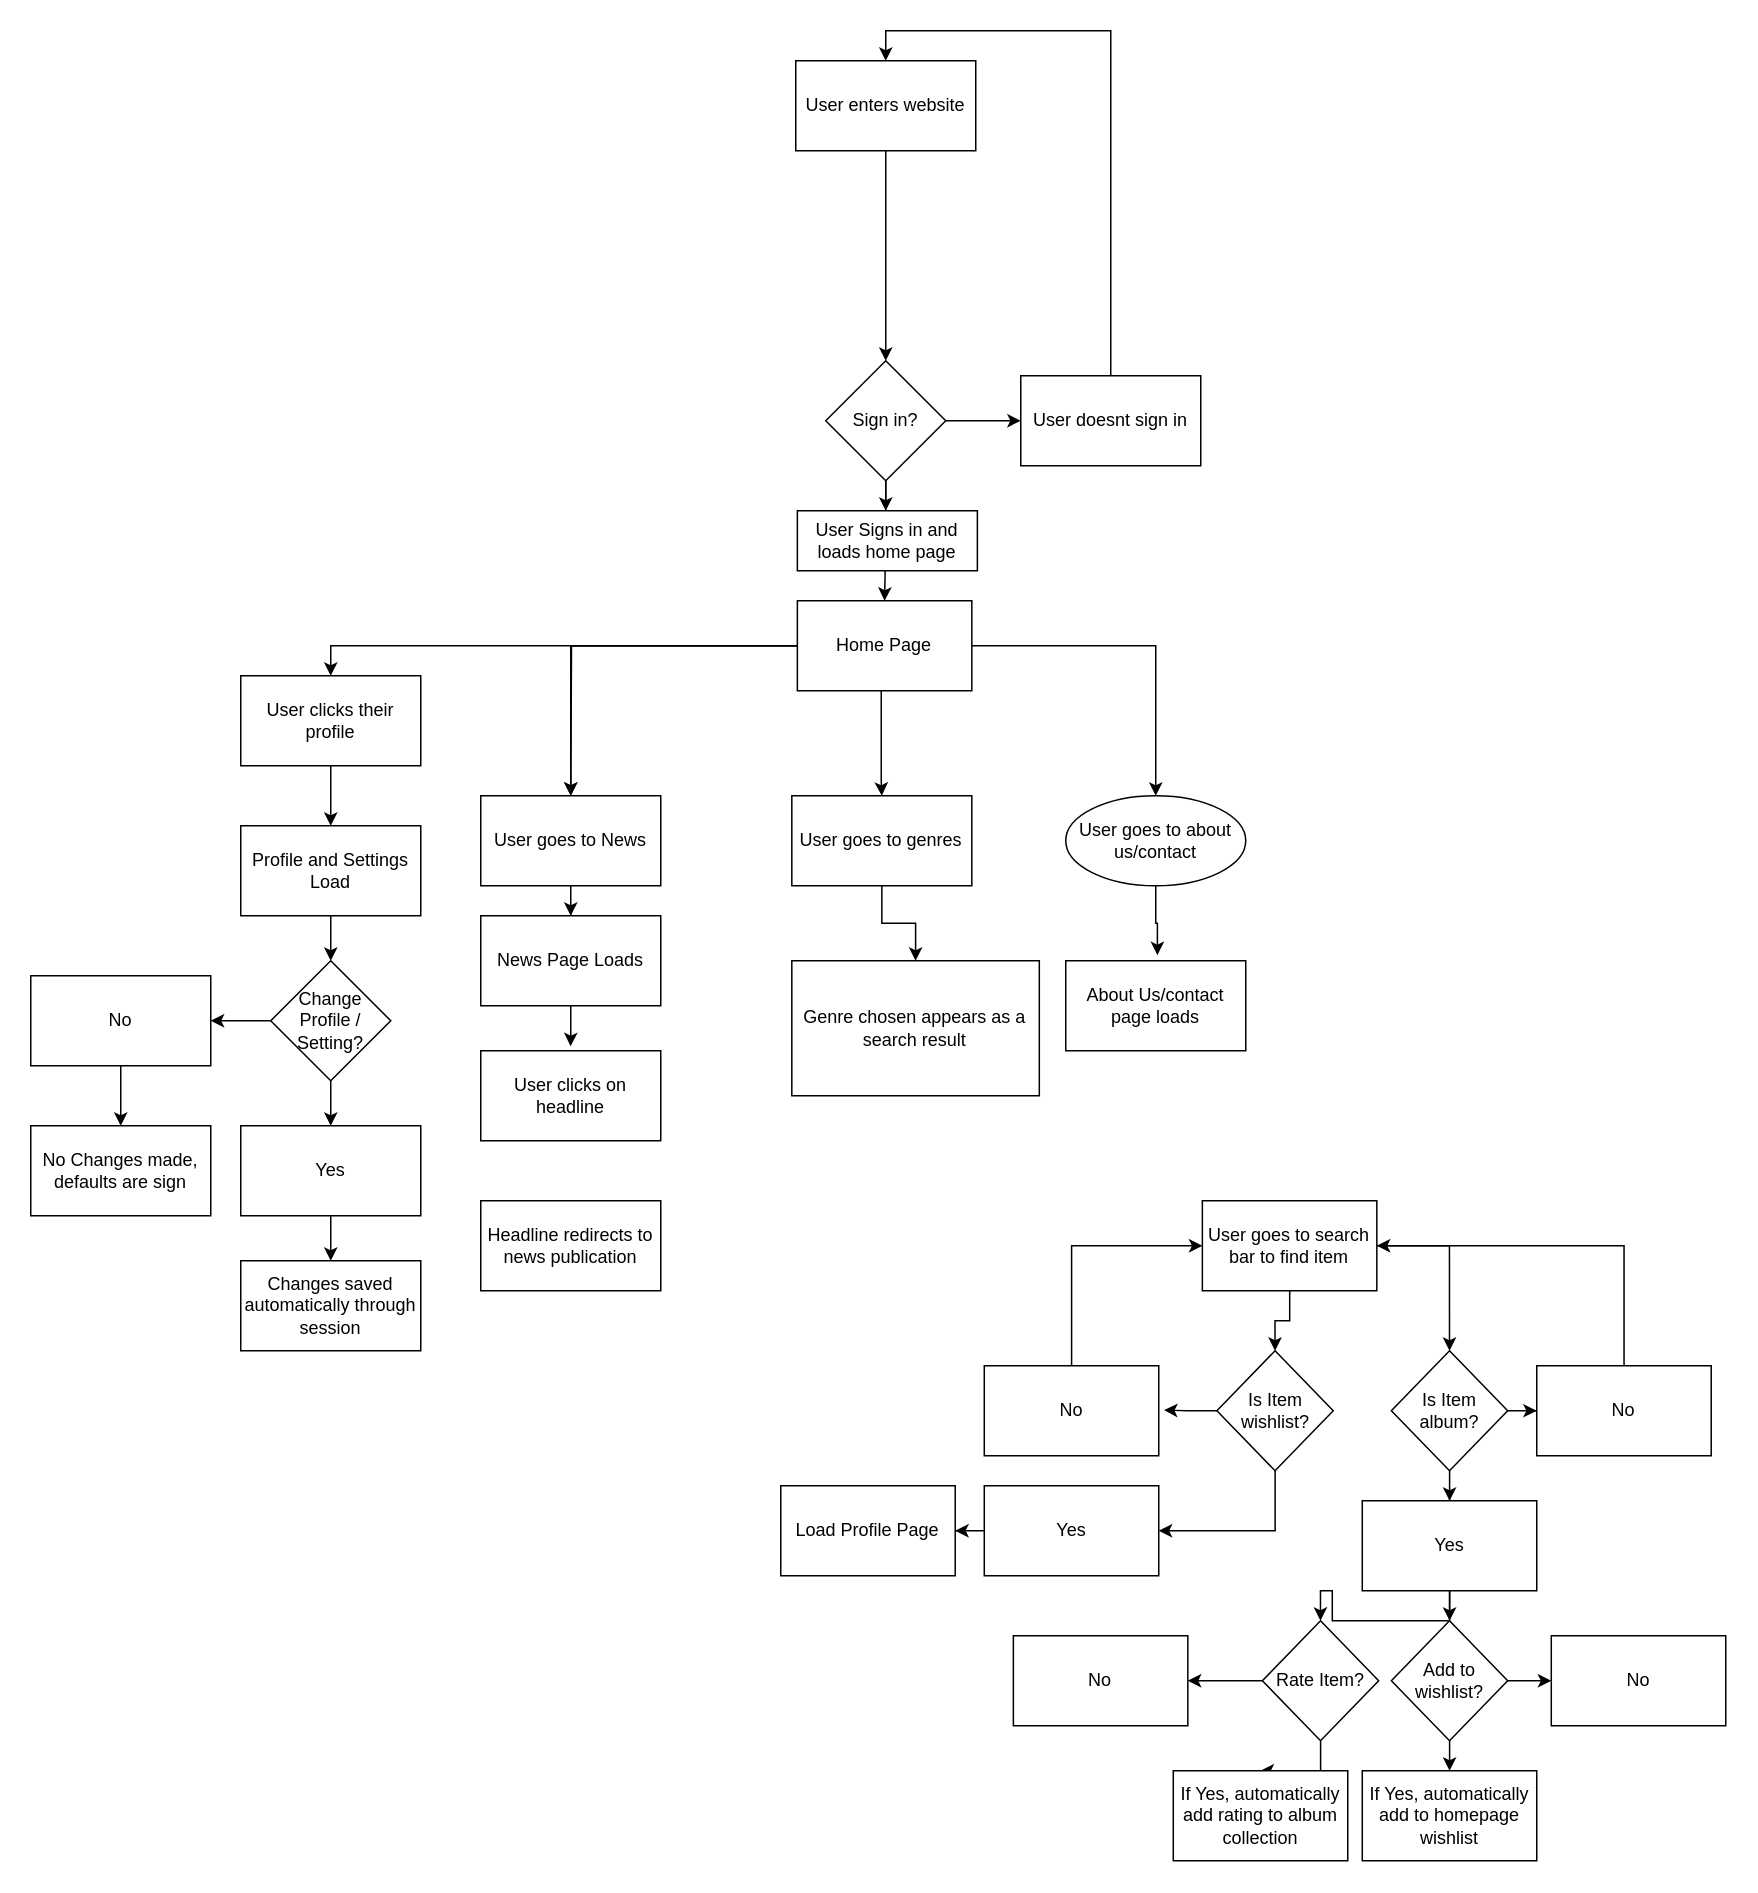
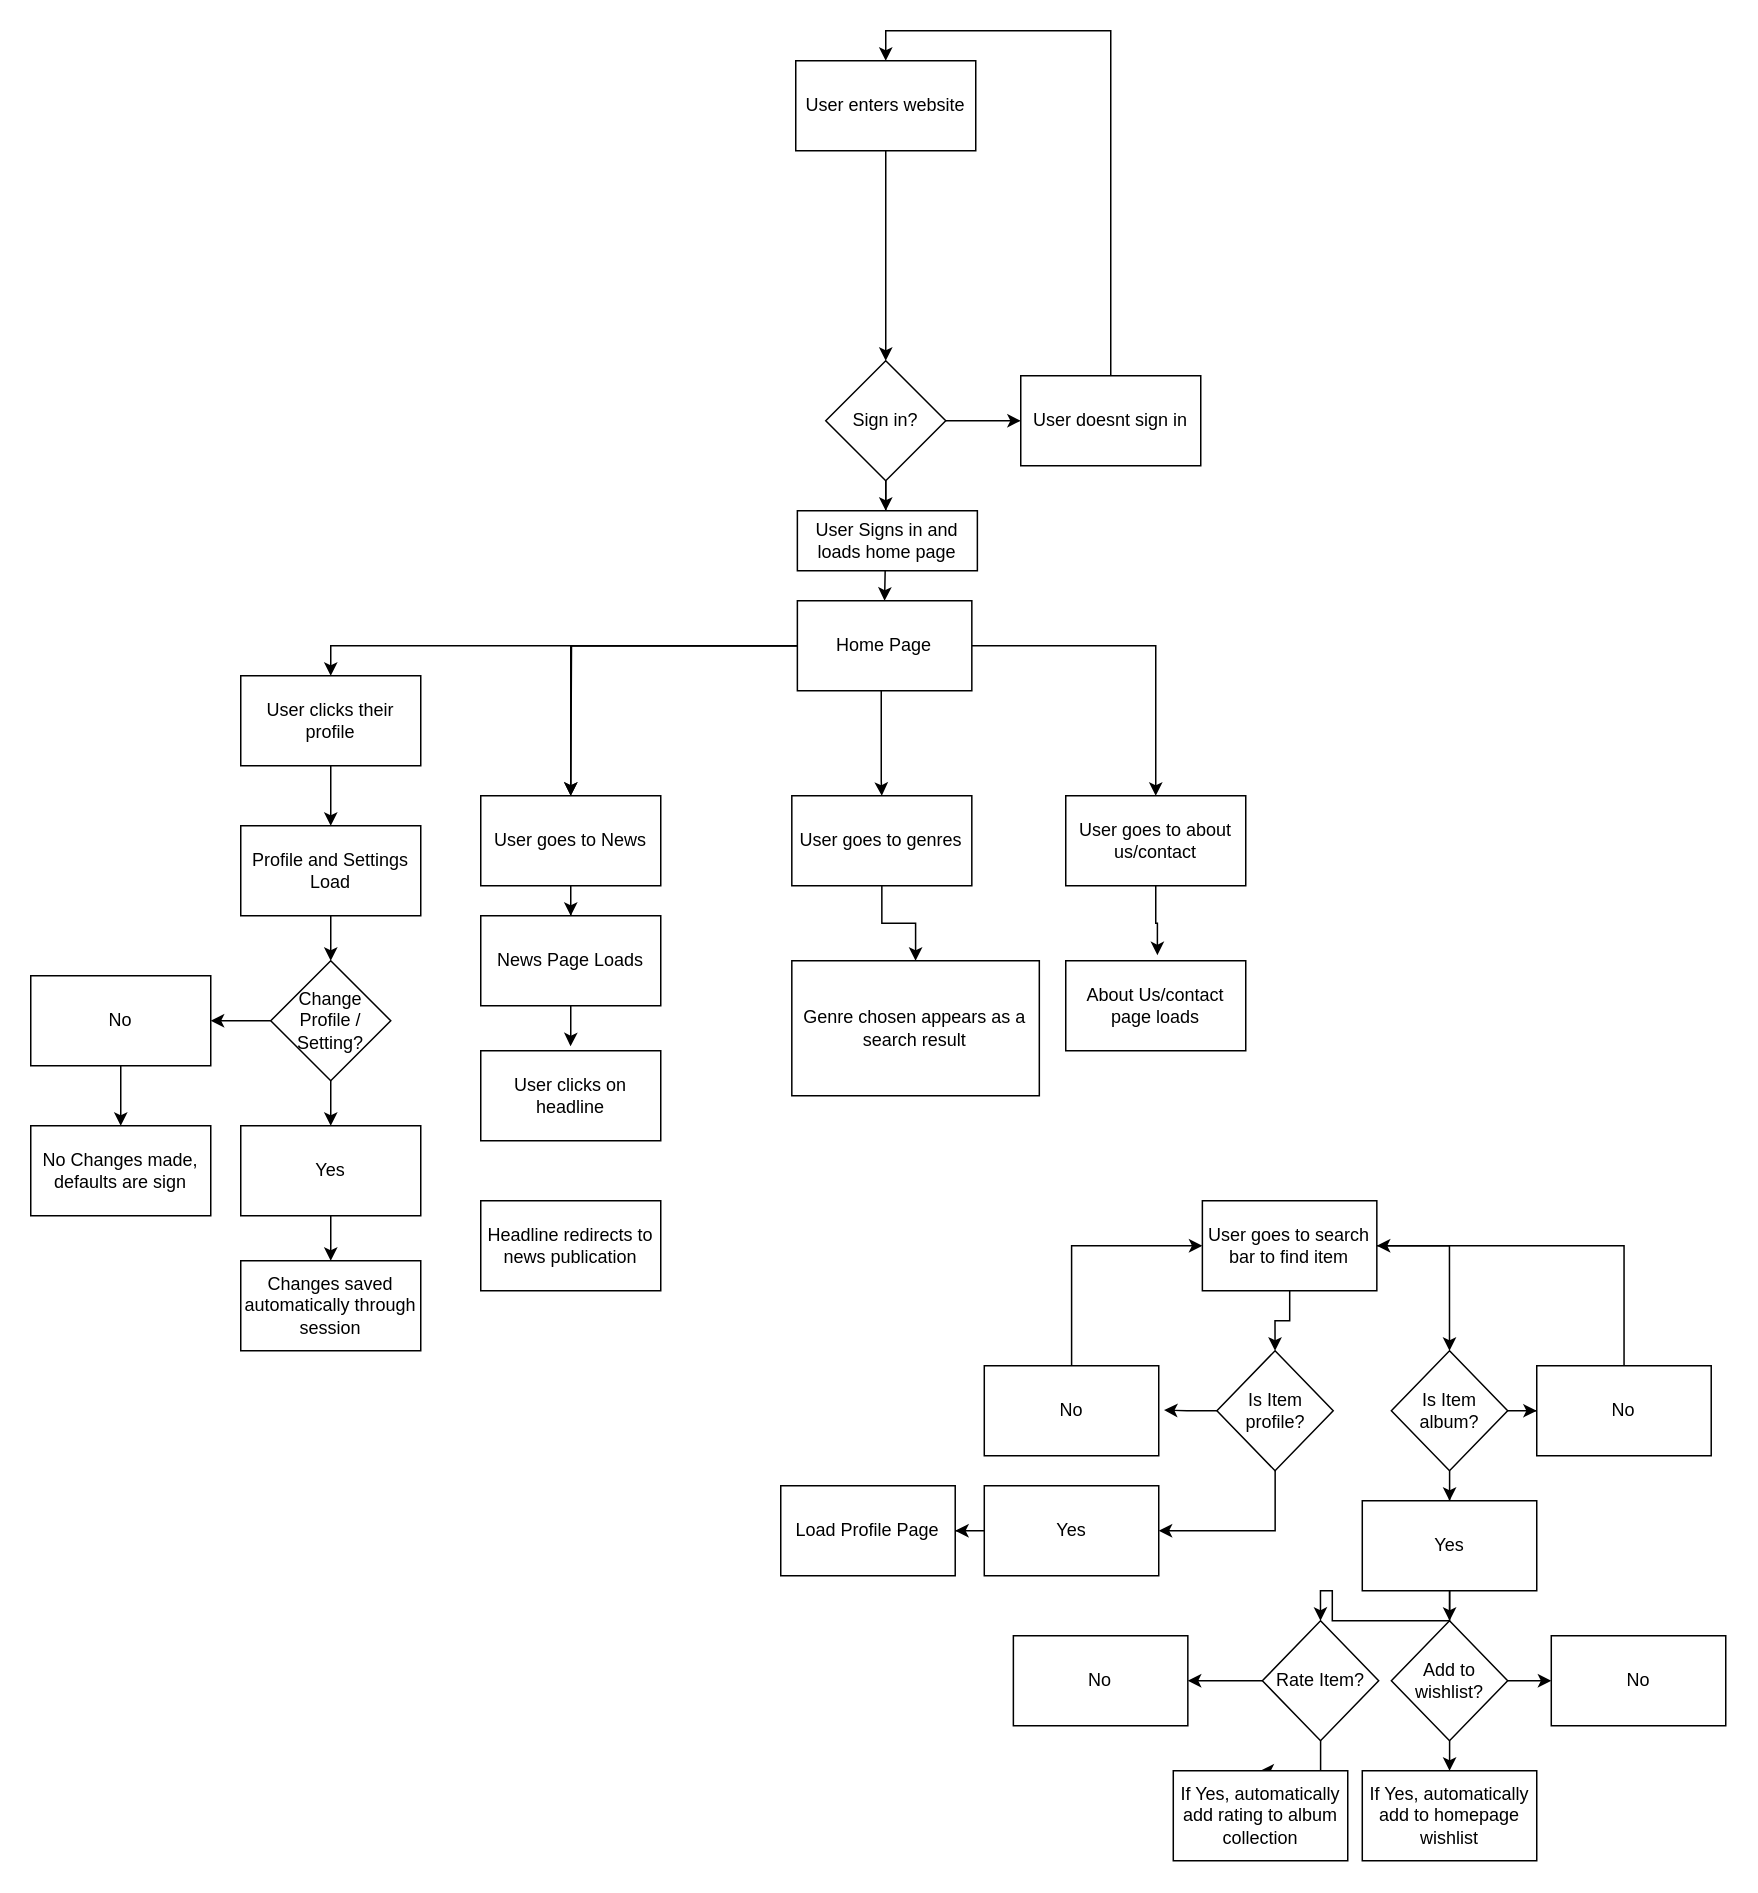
node "User goes to about us/contact": shape ellipse -> rectangle
node "Is Item wishlist?": label "Is Item wishlist?" -> "Is Item profile?"
